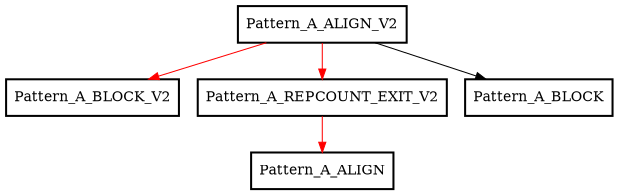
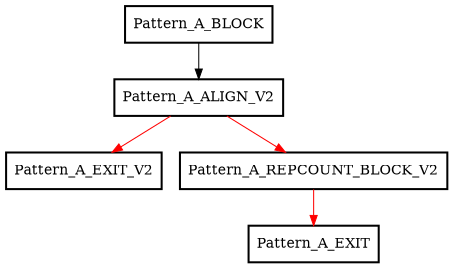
edge "Pattern_A_ALIGN_V2" -> "Pattern_A_BLOCK": reversed
node "Pattern_A_BLOCK_V2": label "Pattern_A_BLOCK_V2" -> "Pattern_A_EXIT_V2"
node "Pattern_A_REPCOUNT_EXIT_V2": label "Pattern_A_REPCOUNT_EXIT_V2" -> "Pattern_A_REPCOUNT_BLOCK_V2"
node "Pattern_A_ALIGN": label "Pattern_A_ALIGN" -> "Pattern_A_EXIT"
